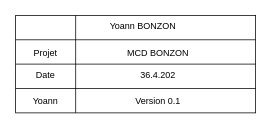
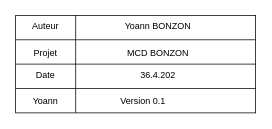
node "Auteur": added
node "Yoann BONZON": moved (143, 27) -> (158, 27)
node "Version 0.1": moved (158, 102) -> (143, 102)
